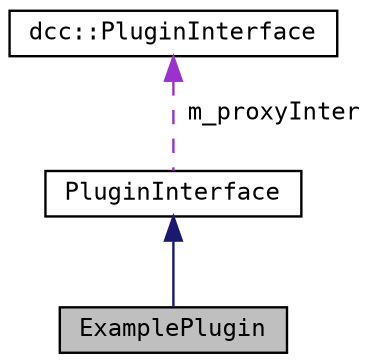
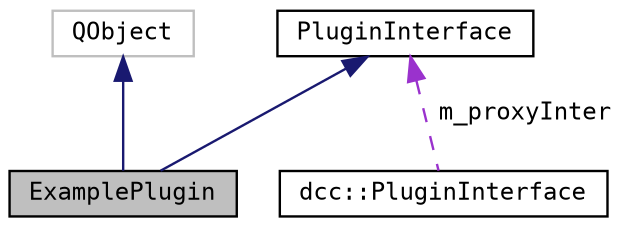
node "QObject": added
edge "PluginInterface" -> "dcc::PluginInterface": reversed
